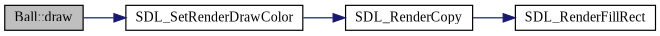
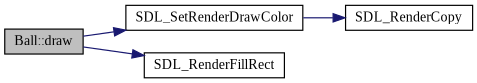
edge "SDL_RenderCopy" -> "SDL_RenderFillRect": now "Ball::draw" -> "SDL_RenderFillRect"
